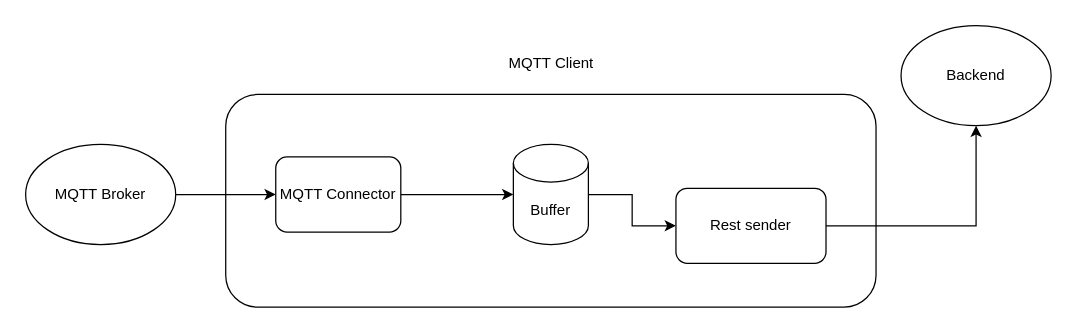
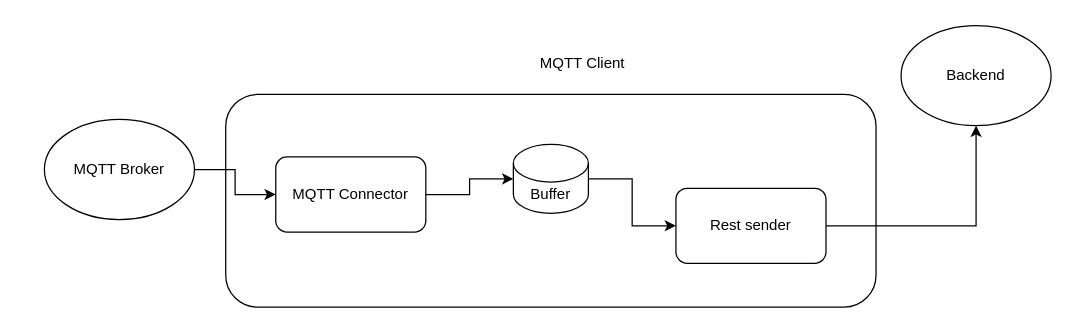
node "MQTT Client": moved (551, 63) -> (582, 63)
node "MQTT Broker": moved (101, 194) -> (119, 169)
node "MQTT Connector": size 125x75 -> 150x75
node "Buffer": size 75x100 -> 75x69
